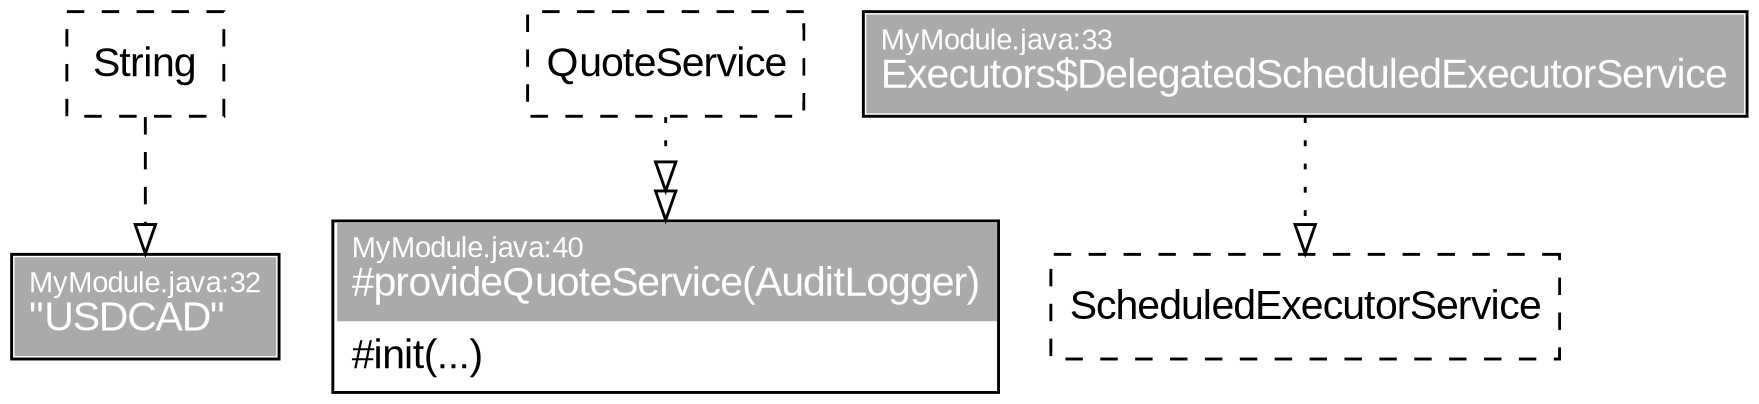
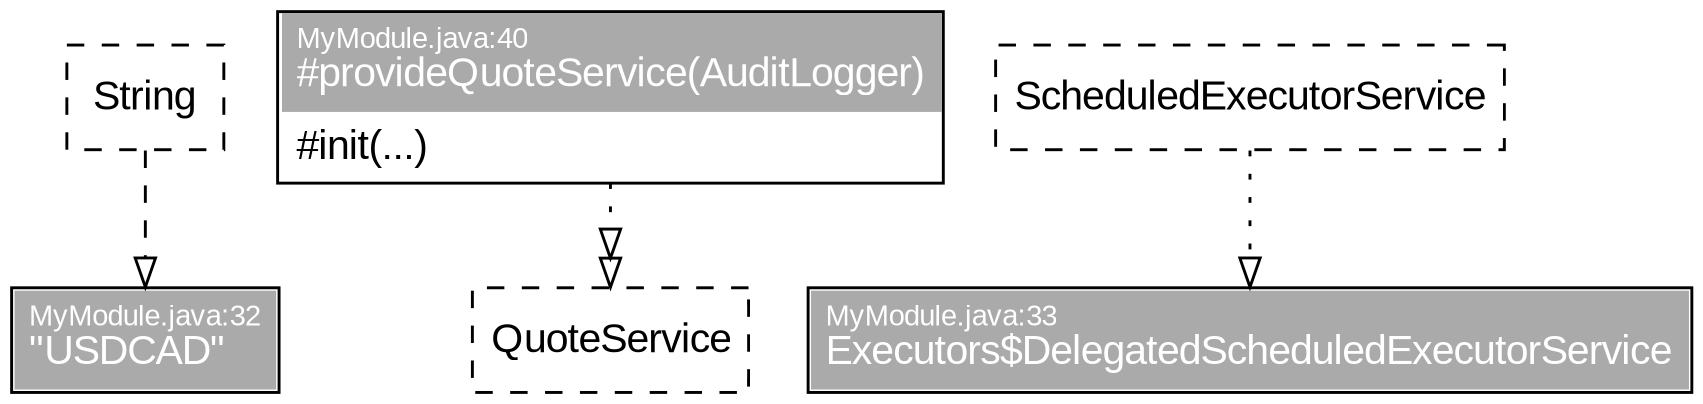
edge "QuoteService" -> "MyModule.java:40": reversed
edge "MyModule.java:33" -> "ScheduledExecutorService": reversed
